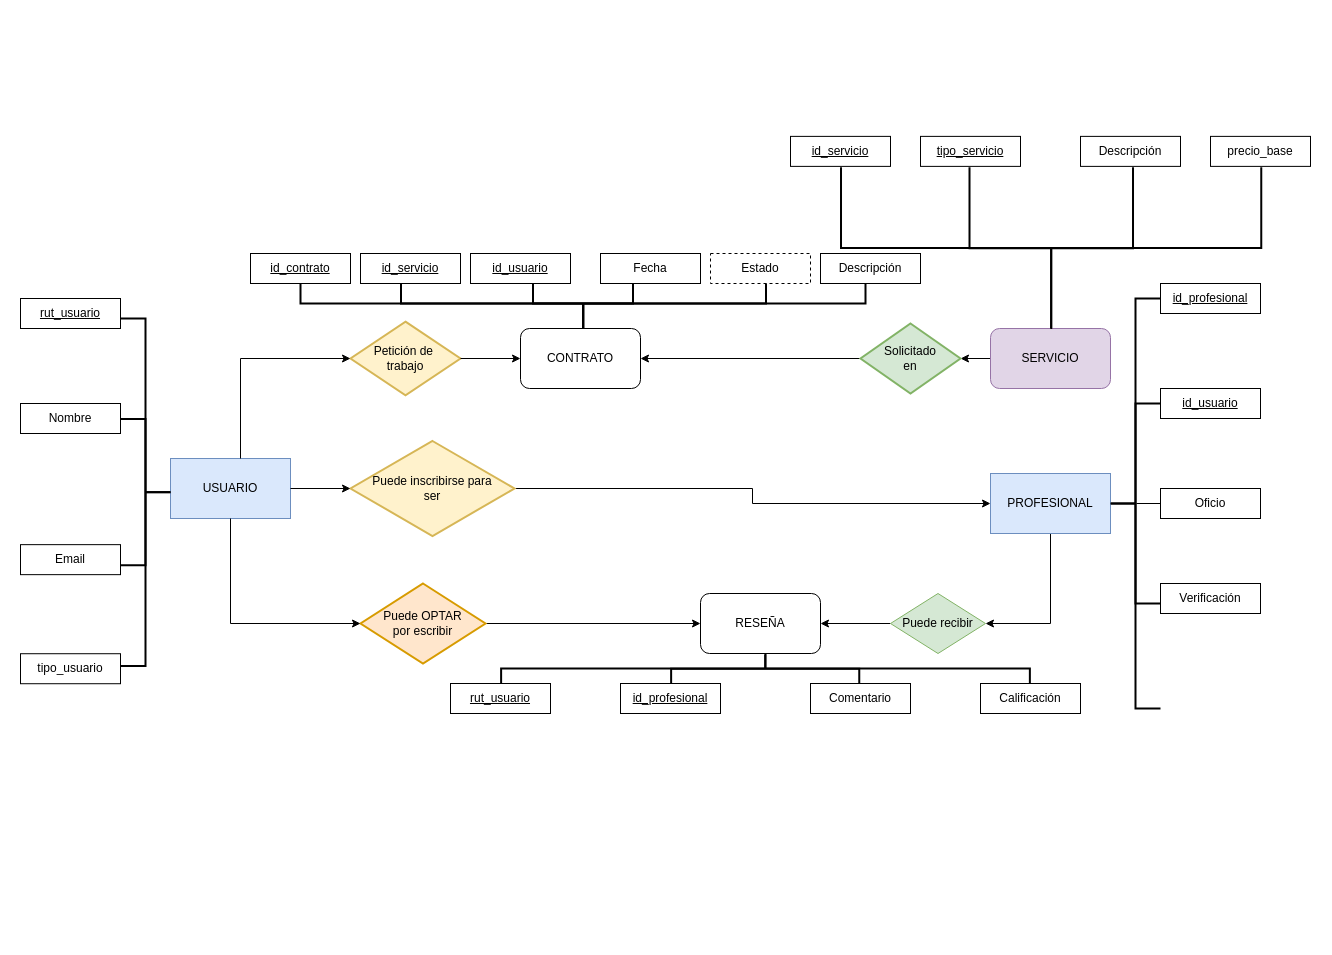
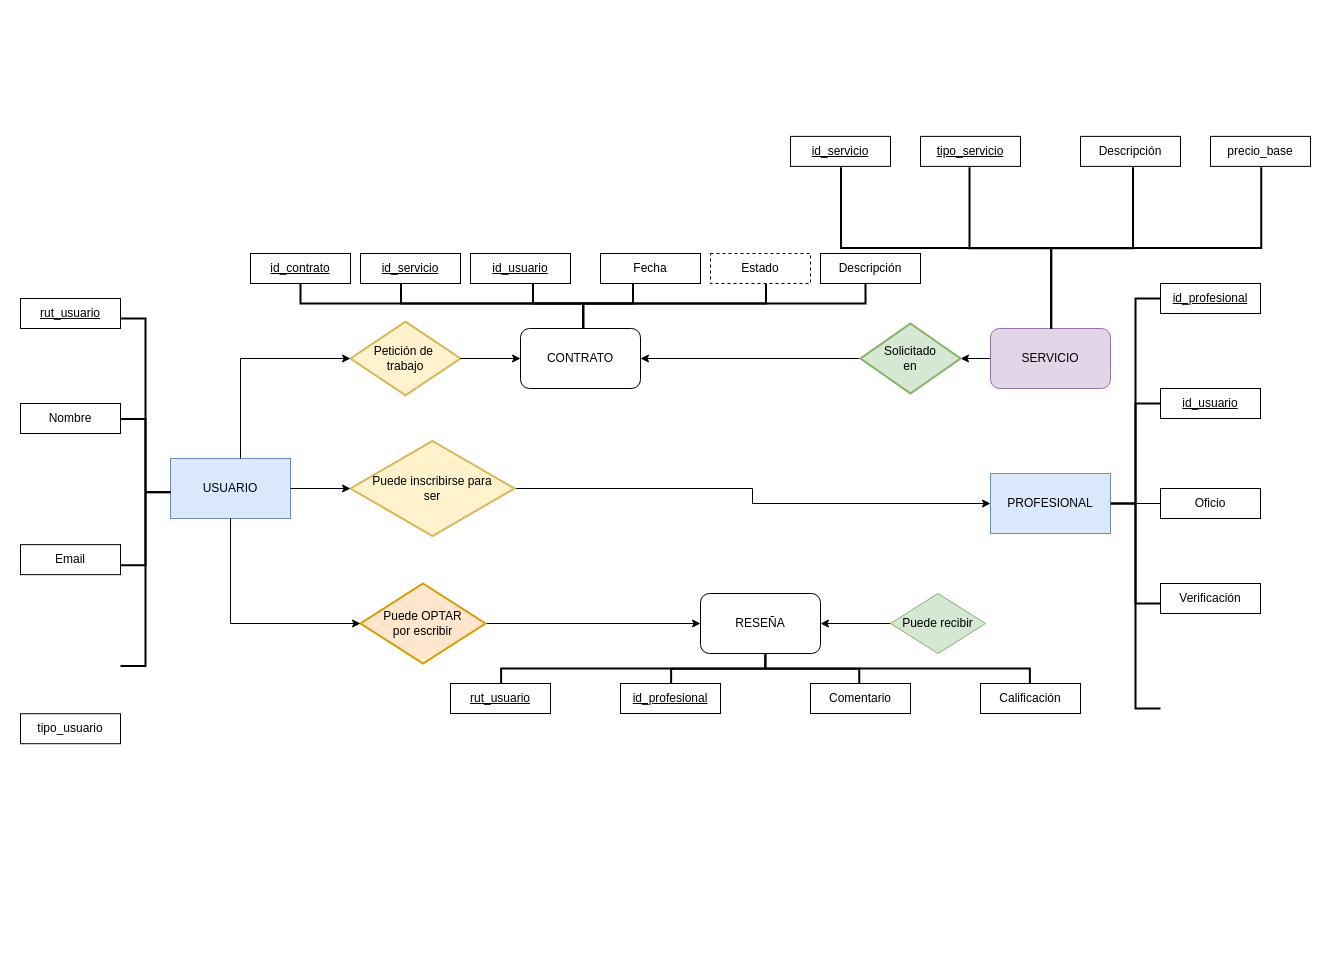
edge "PROFESIONAL" -> "Puede recibir": removed
node "tipo_usuario": moved (71, 669) -> (71, 729)
